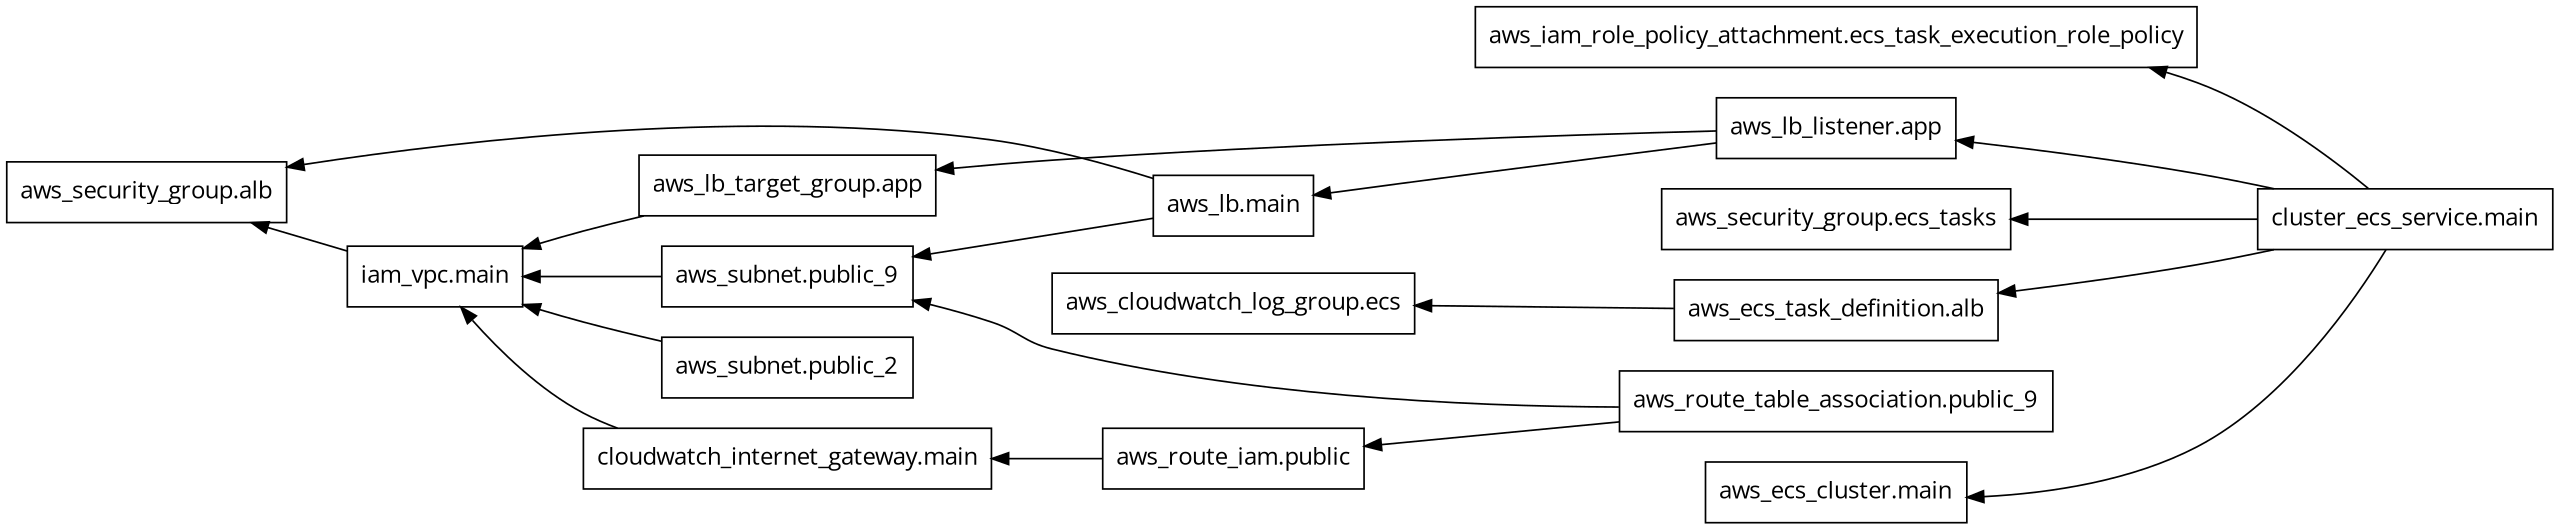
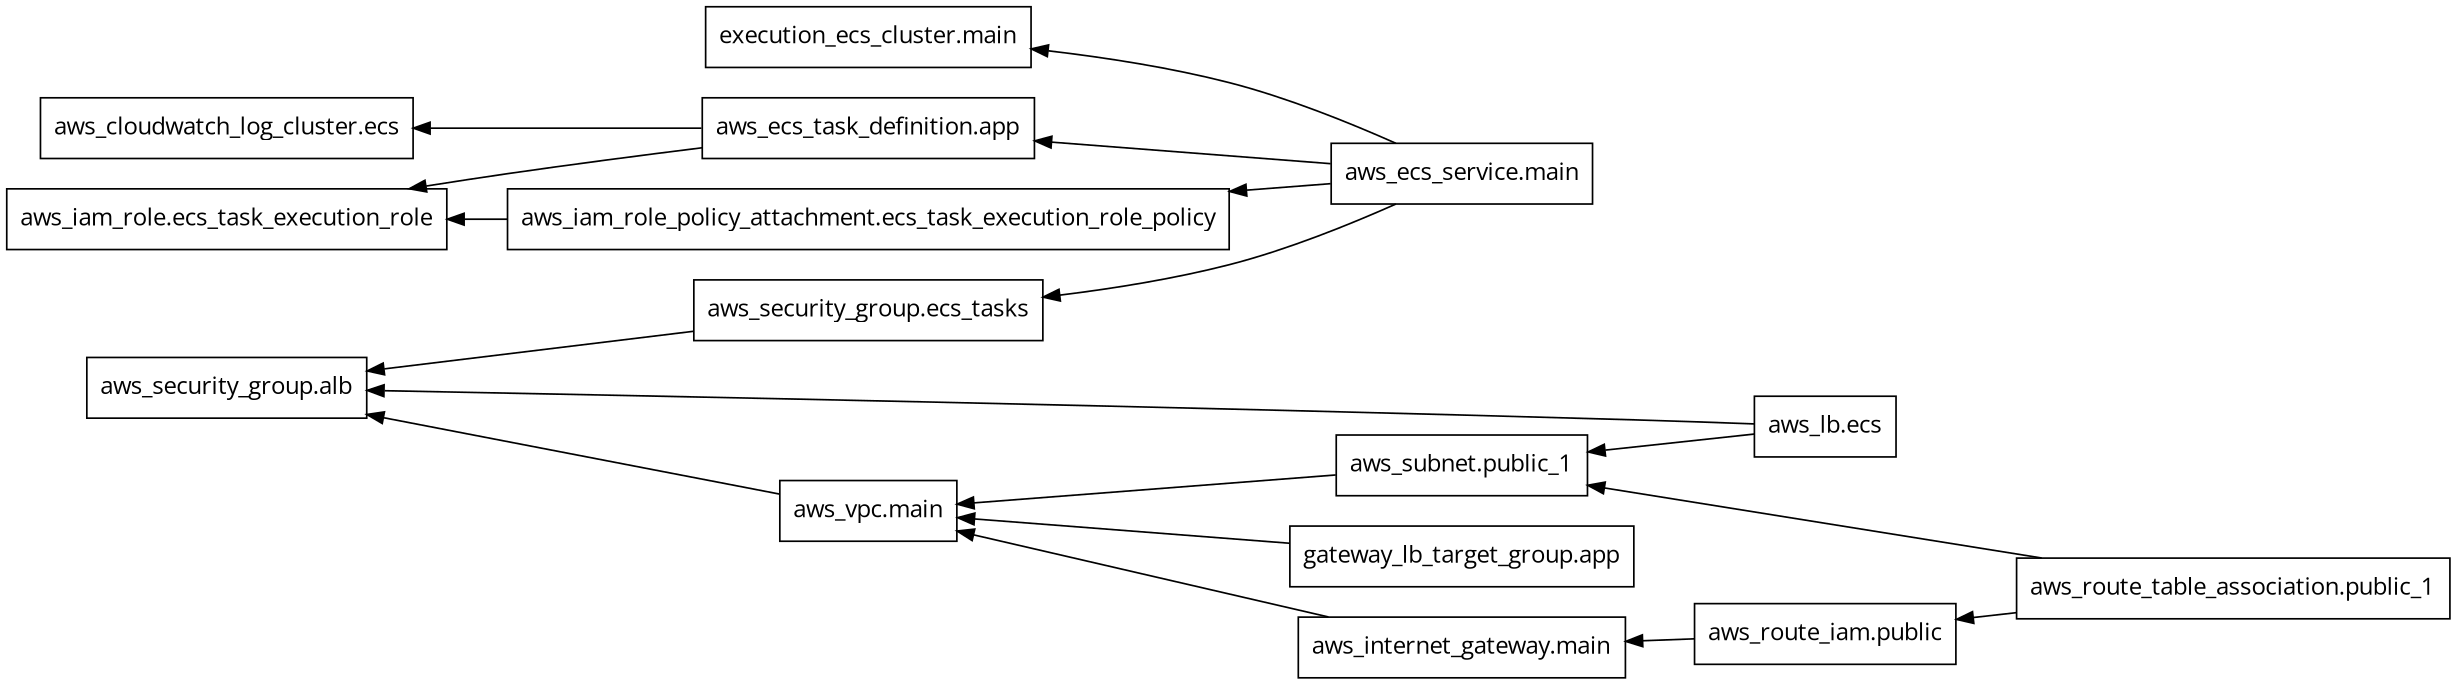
node "aws_lb_listener.app": removed
node "aws_lb_target_group.app": label "aws_lb_target_group.app" -> "gateway_lb_target_group.app"
node "aws_lb.main": label "aws_lb.main" -> "aws_lb.ecs"
node "aws_iam_role.ecs_task_execution_role": added
node "cluster_ecs_service.main": label "cluster_ecs_service.main" -> "aws_ecs_service.main"
node "iam_vpc.main": label "iam_vpc.main" -> "aws_vpc.main"
node "aws_subnet.public_9": label "aws_subnet.public_9" -> "aws_subnet.public_1"
node "aws_cloudwatch_log_group.ecs": label "aws_cloudwatch_log_group.ecs" -> "aws_cloudwatch_log_cluster.ecs"
node "aws_ecs_task_definition.alb": label "aws_ecs_task_definition.alb" -> "aws_ecs_task_definition.app"
edge "aws_security_group.ecs_tasks" -> "aws_security_group.alb": added
node "aws_subnet.public_2": removed
node "aws_route_table_association.public_9": label "aws_route_table_association.public_9" -> "aws_route_table_association.public_1"
node "cloudwatch_internet_gateway.main": label "cloudwatch_internet_gateway.main" -> "aws_internet_gateway.main"
node "aws_ecs_cluster.main": label "aws_ecs_cluster.main" -> "execution_ecs_cluster.main"
